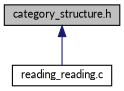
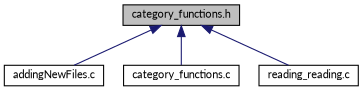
node "category_structure.h": label "category_structure.h" -> "category_functions.h"
node "addingNewFiles.c": added
node "category_functions.c": added
